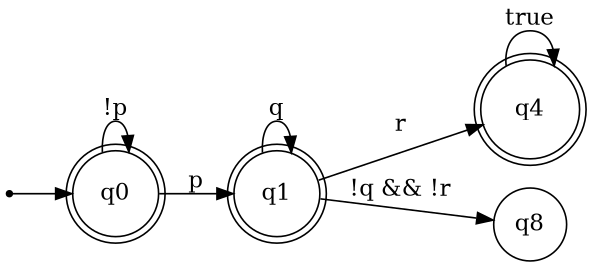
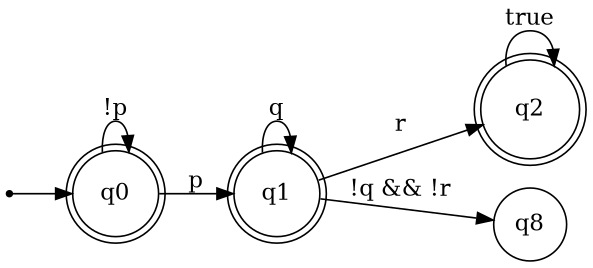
node "q4": label "q4" -> "q2"
